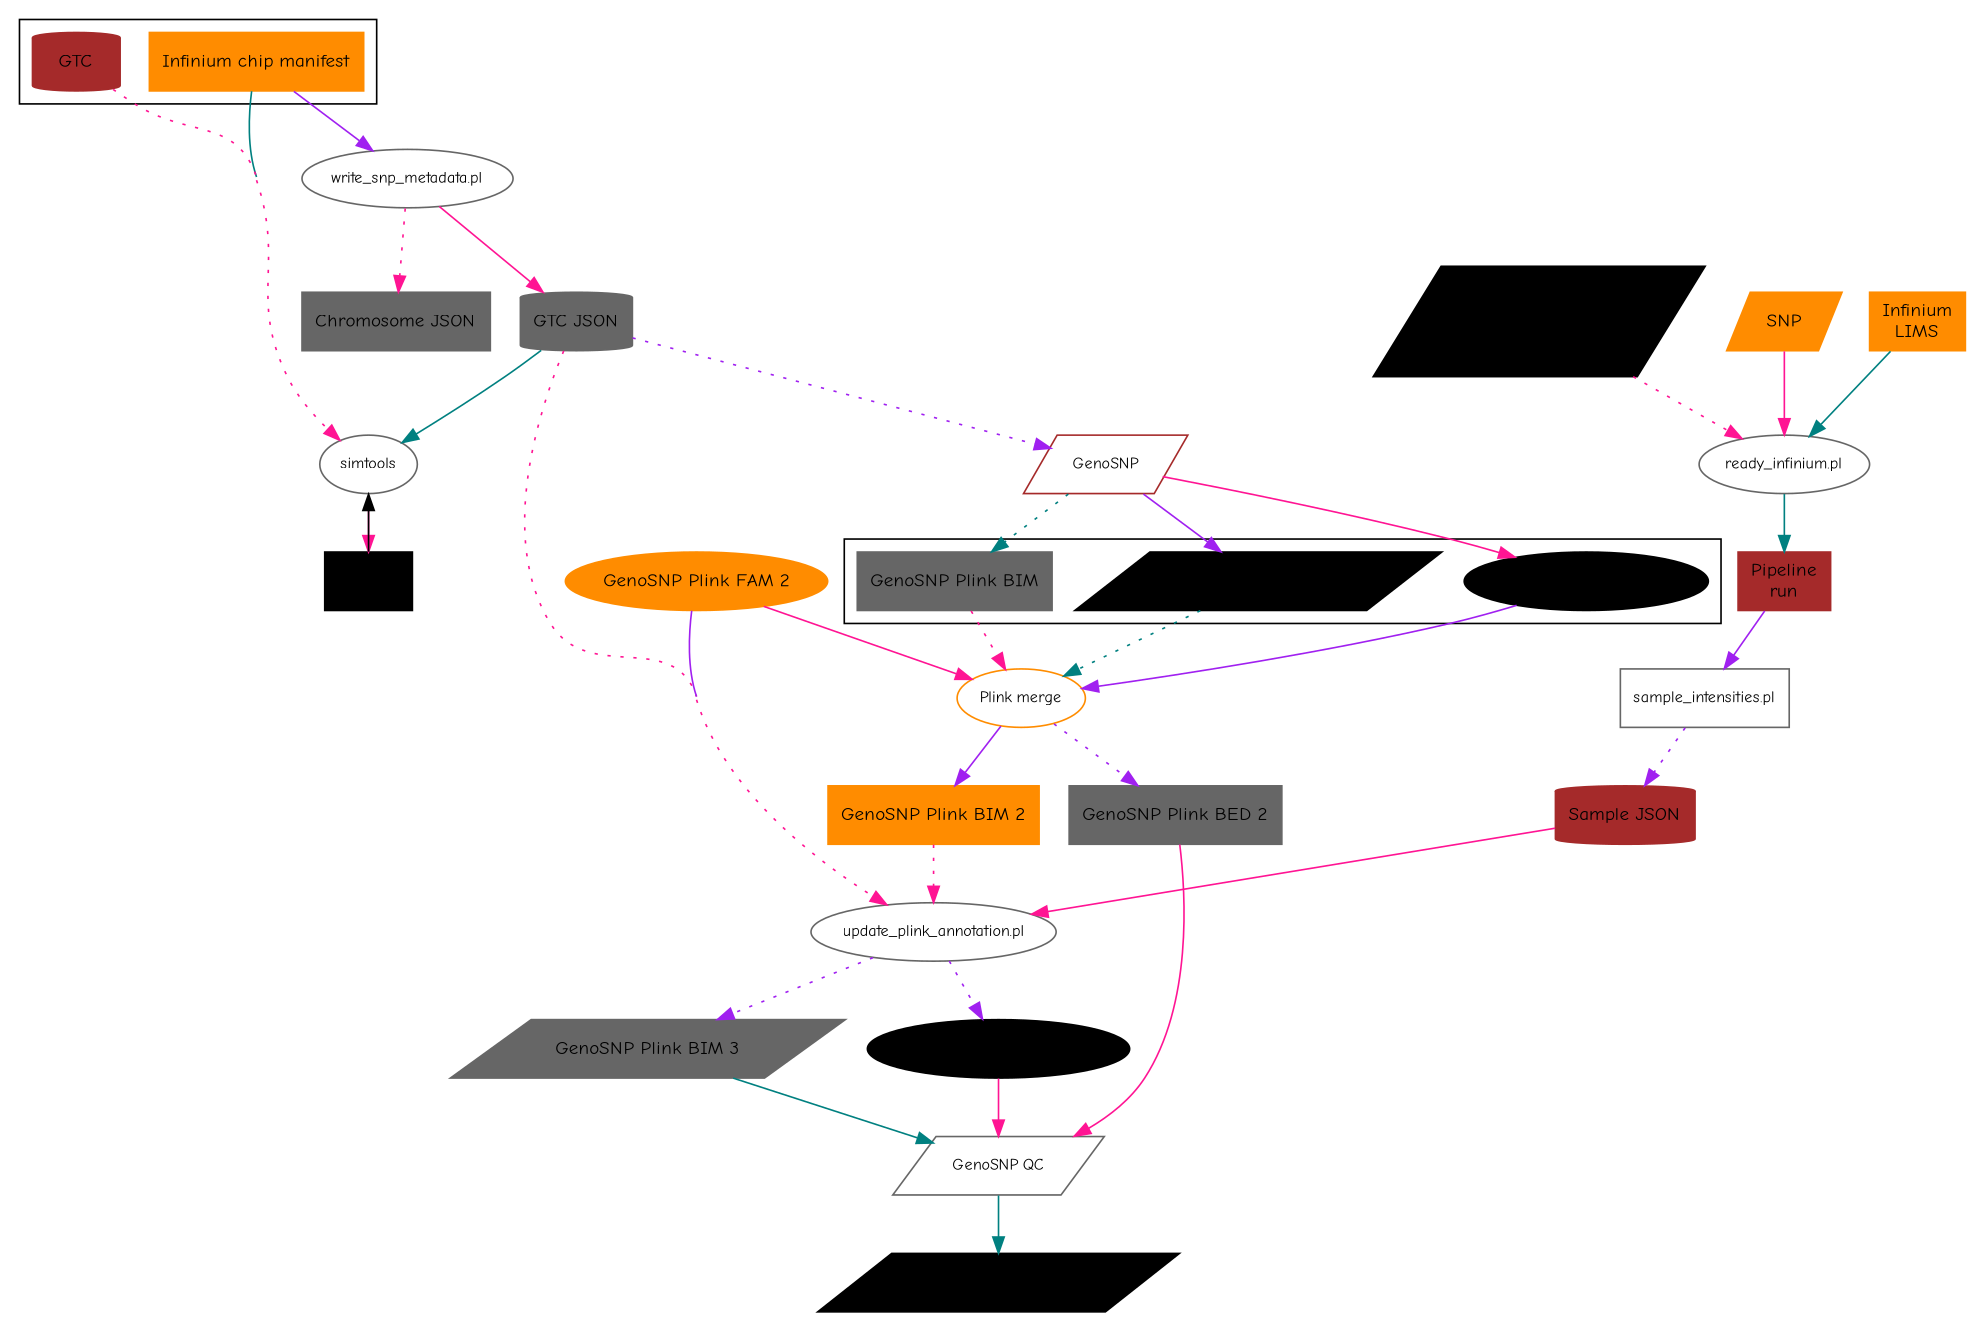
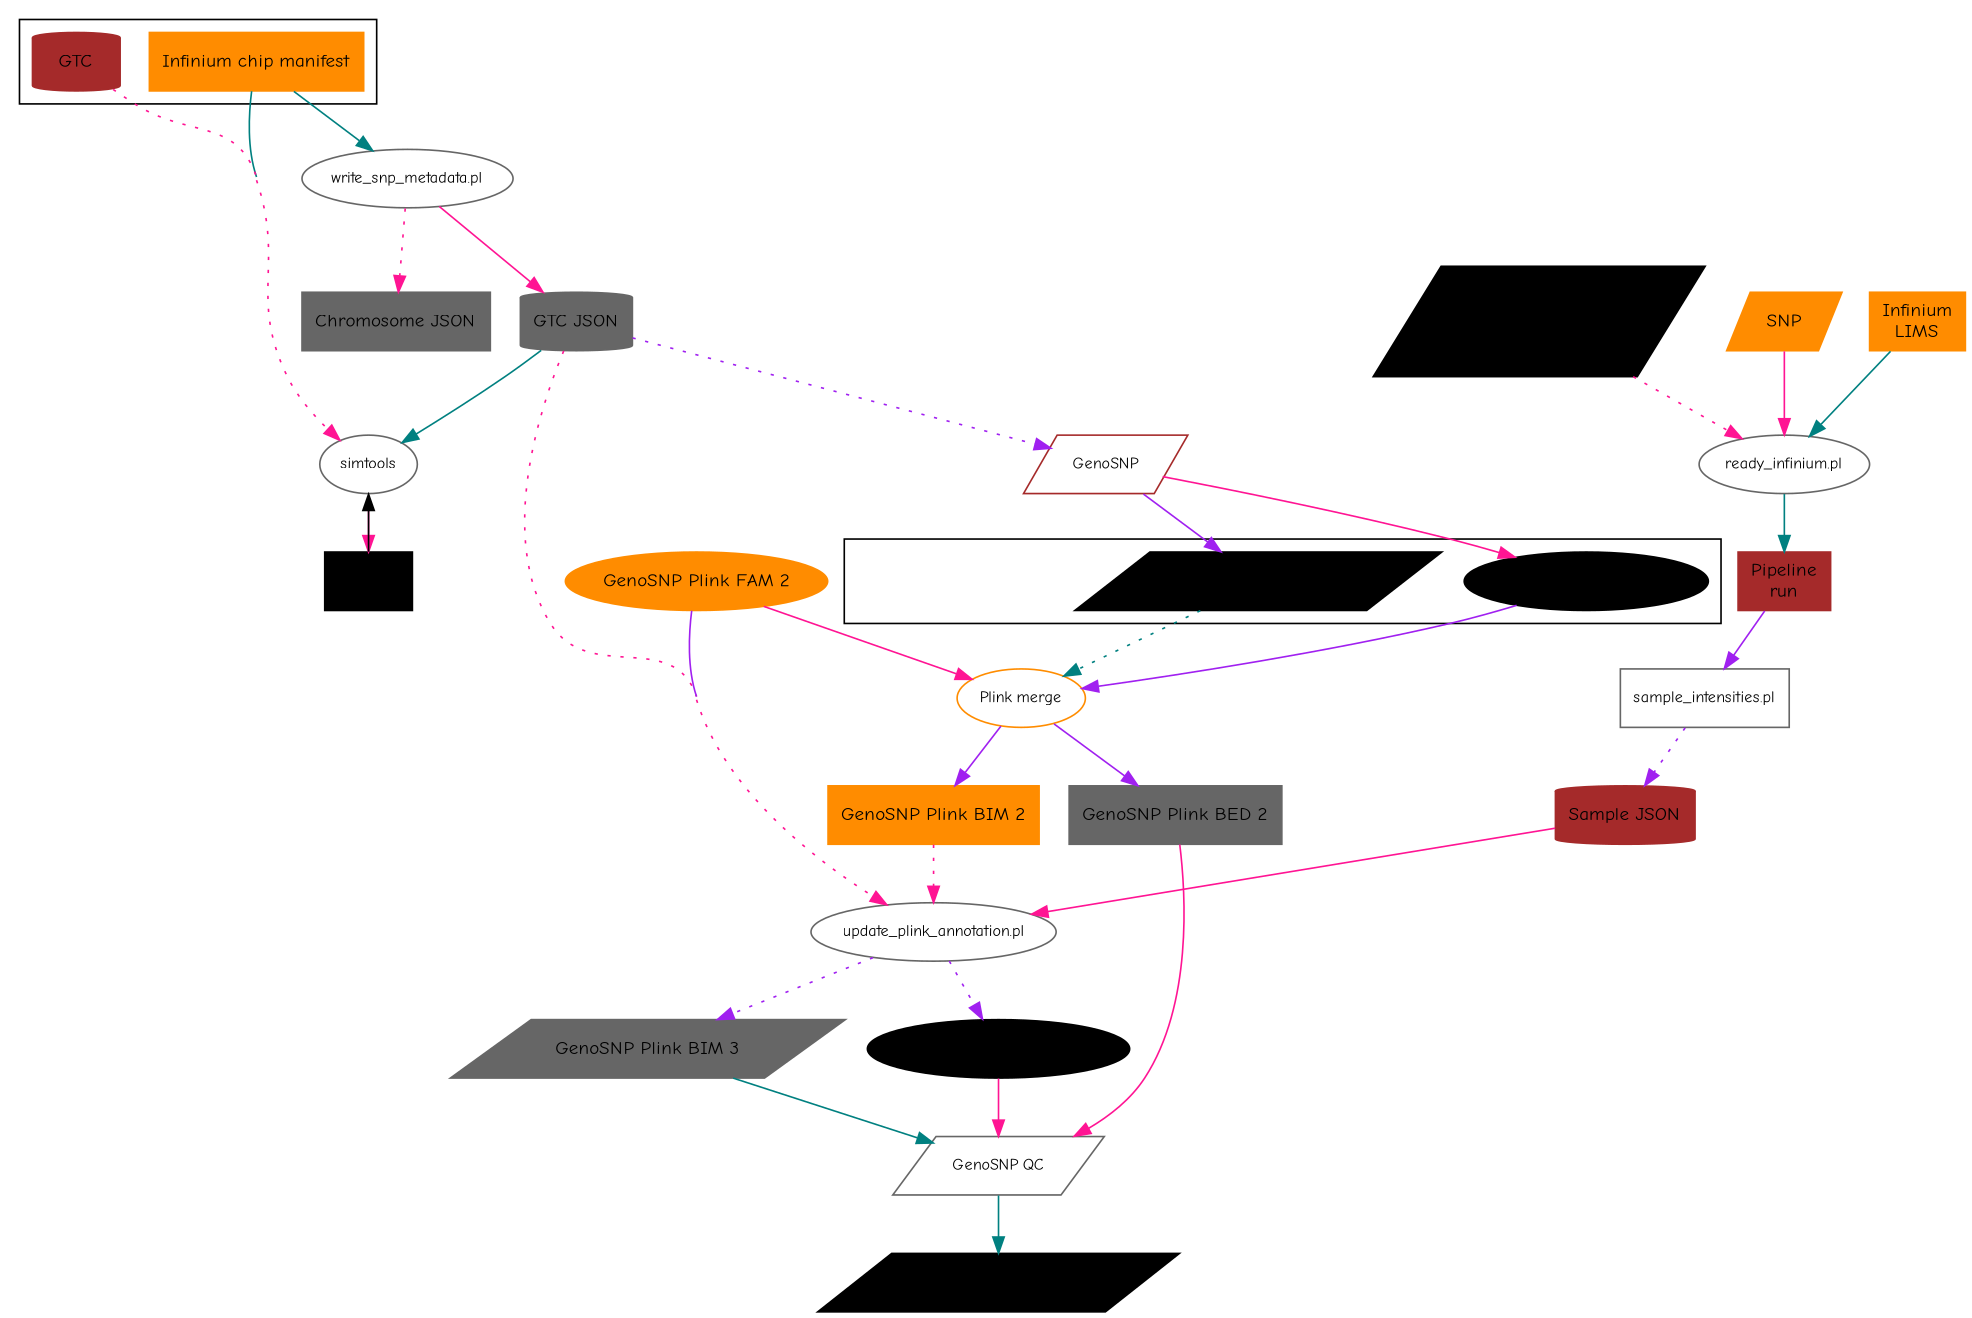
edge "Infinium chip manifest" -> "write_snp_metadata.pl": color purple -> teal
node "GenoSNP Plink BIM": removed
edge "Plink merge" -> "GenoSNP Plink BED 2": style dotted -> solid
